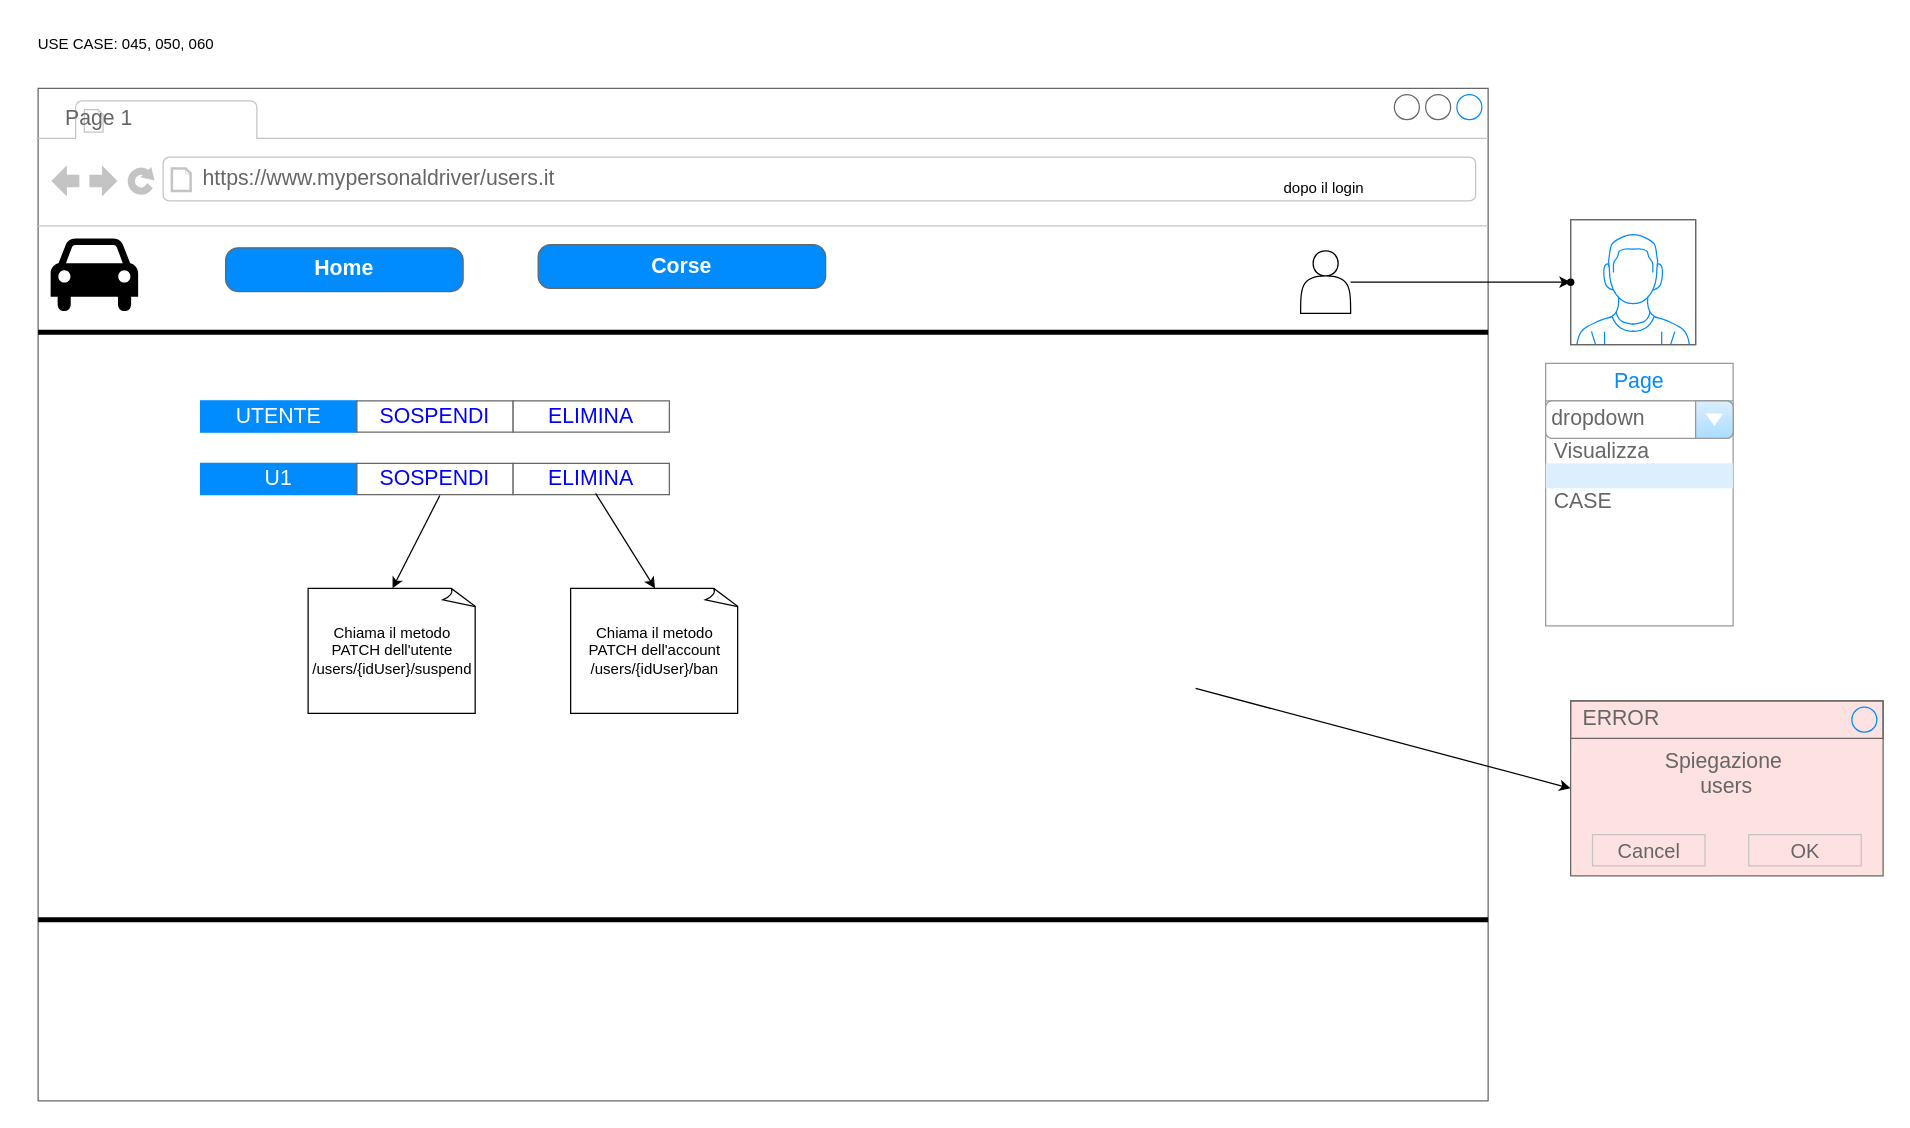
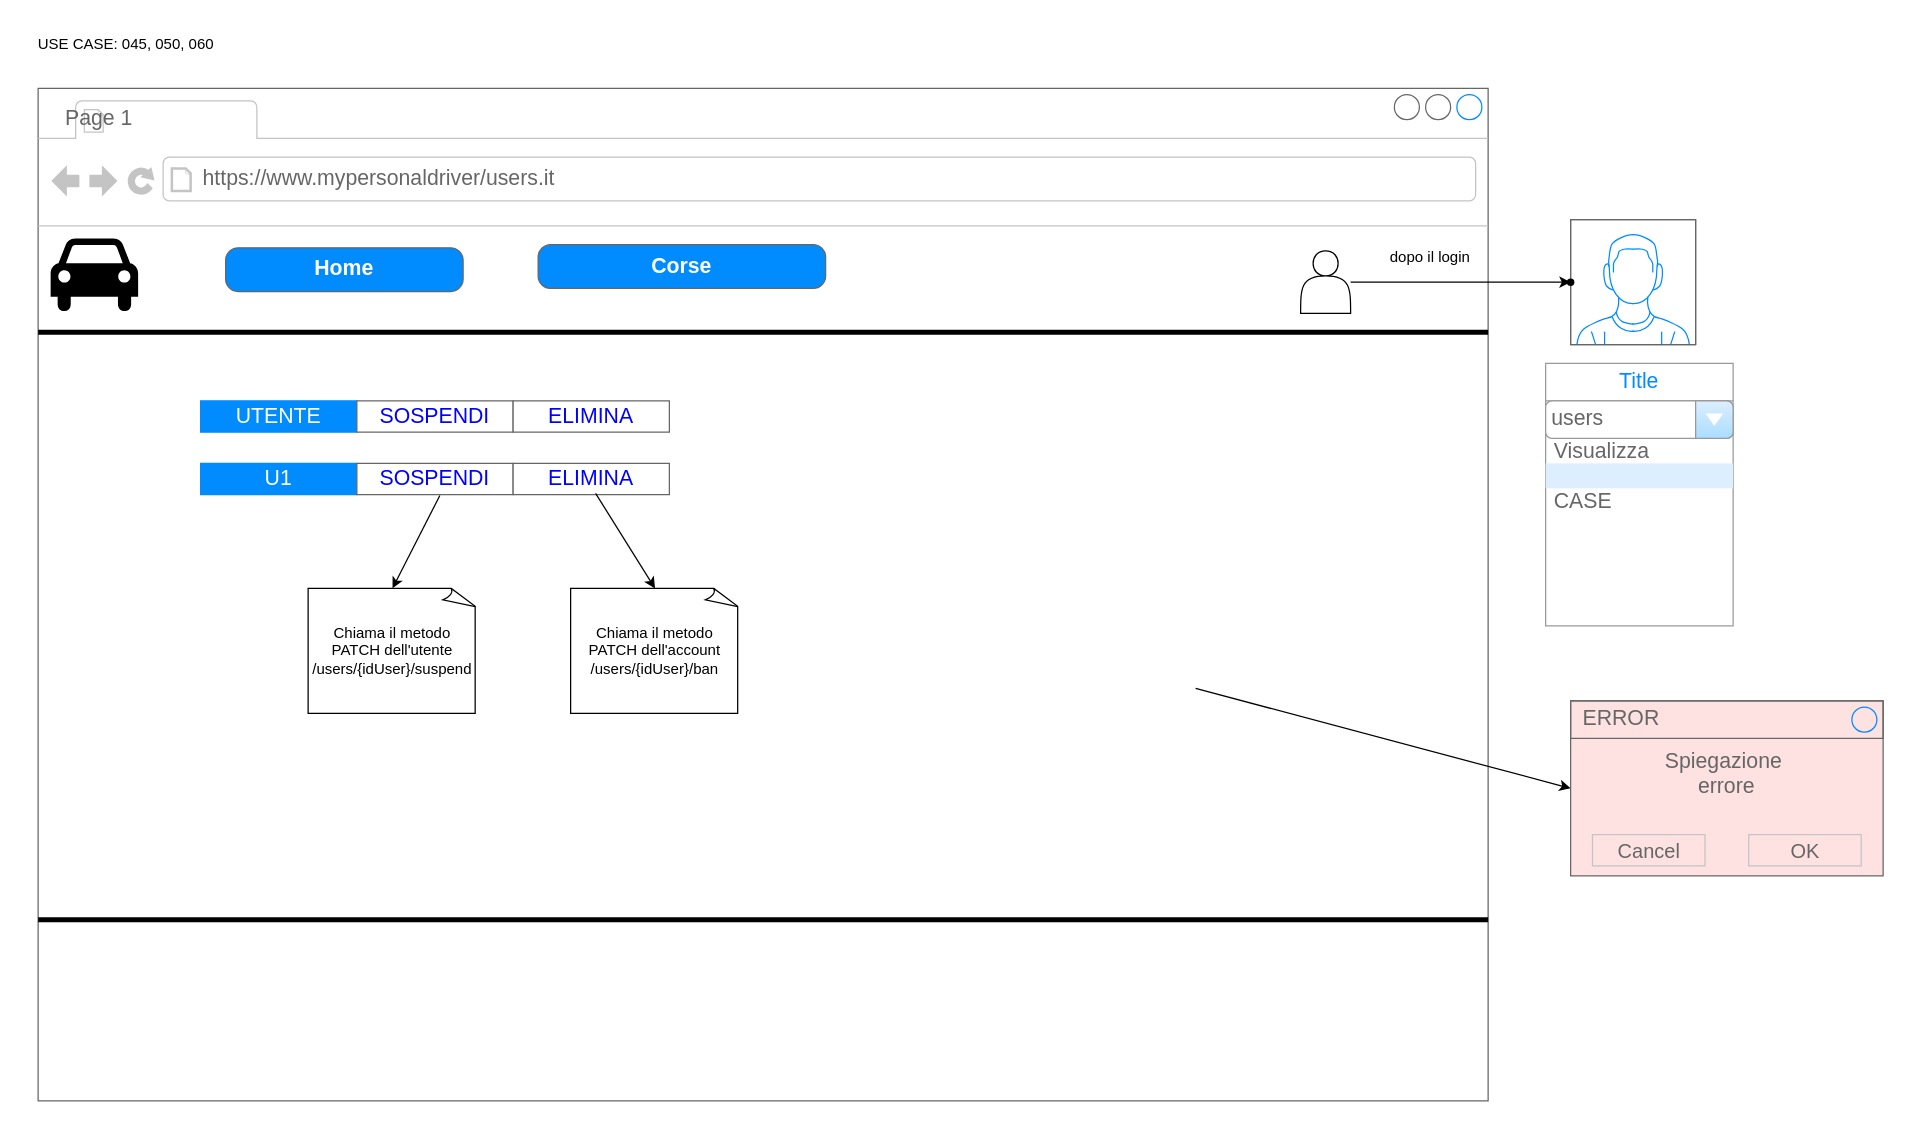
node "dopo il login": moved (1326, 188) -> (1432, 257)
node "Page": label "Page" -> "Title"
node "dropdown": label "dropdown" -> "users"
node "Spiegazione users": label "Spiegazione users" -> "Spiegazione errore"
